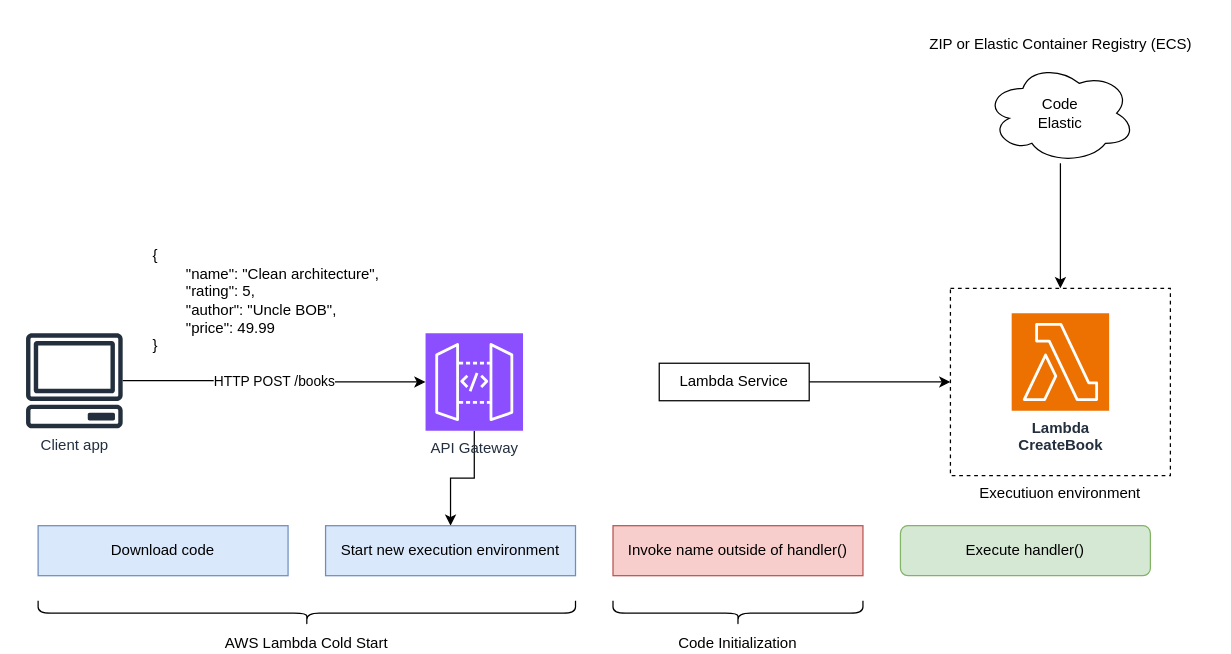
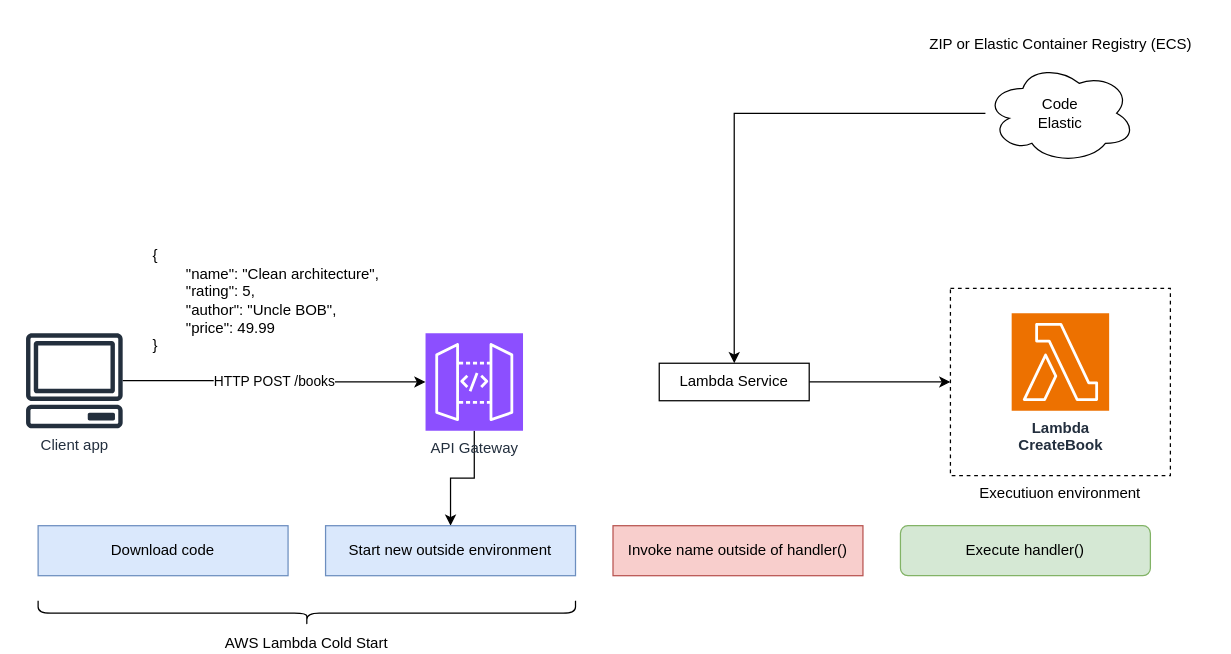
edge "Code Elastic" -> "Executiuon environment": now "Code Elastic" -> "Lambda Service"
node "Start new execution environment": label "Start new execution environment" -> "Start new outside environment"
node "Code Initialization": removed
